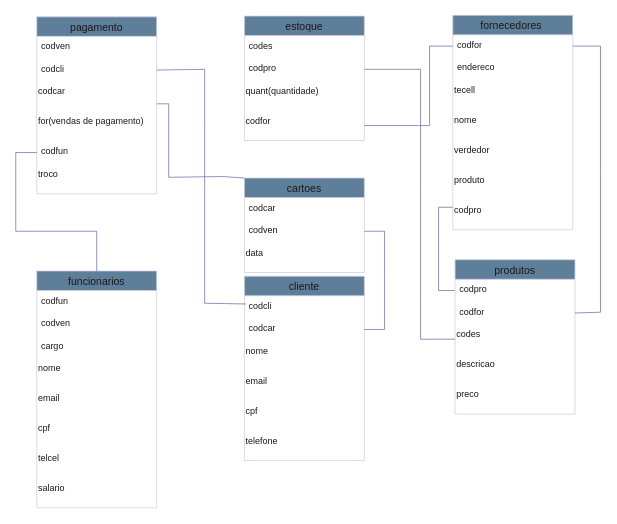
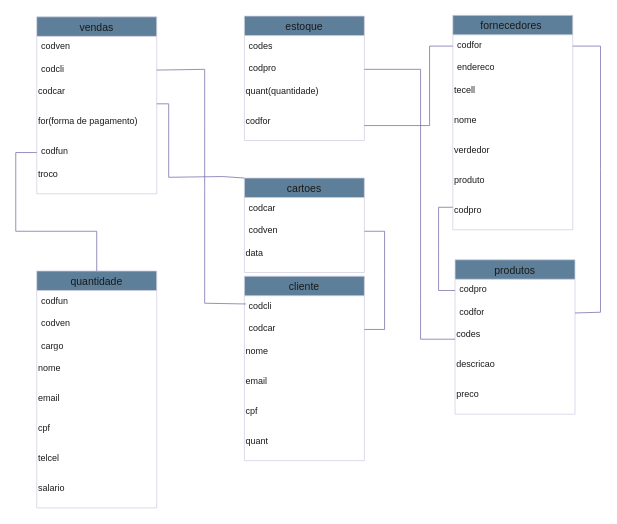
node "pagamento": label "pagamento" -> "vendas"
node "for(vendas de pagamento)": label "for(vendas de pagamento)" -> "for(forma de pagamento)"
node "funcionarios": label "funcionarios" -> "quantidade"
node "telefone": label "telefone" -> "quant"
